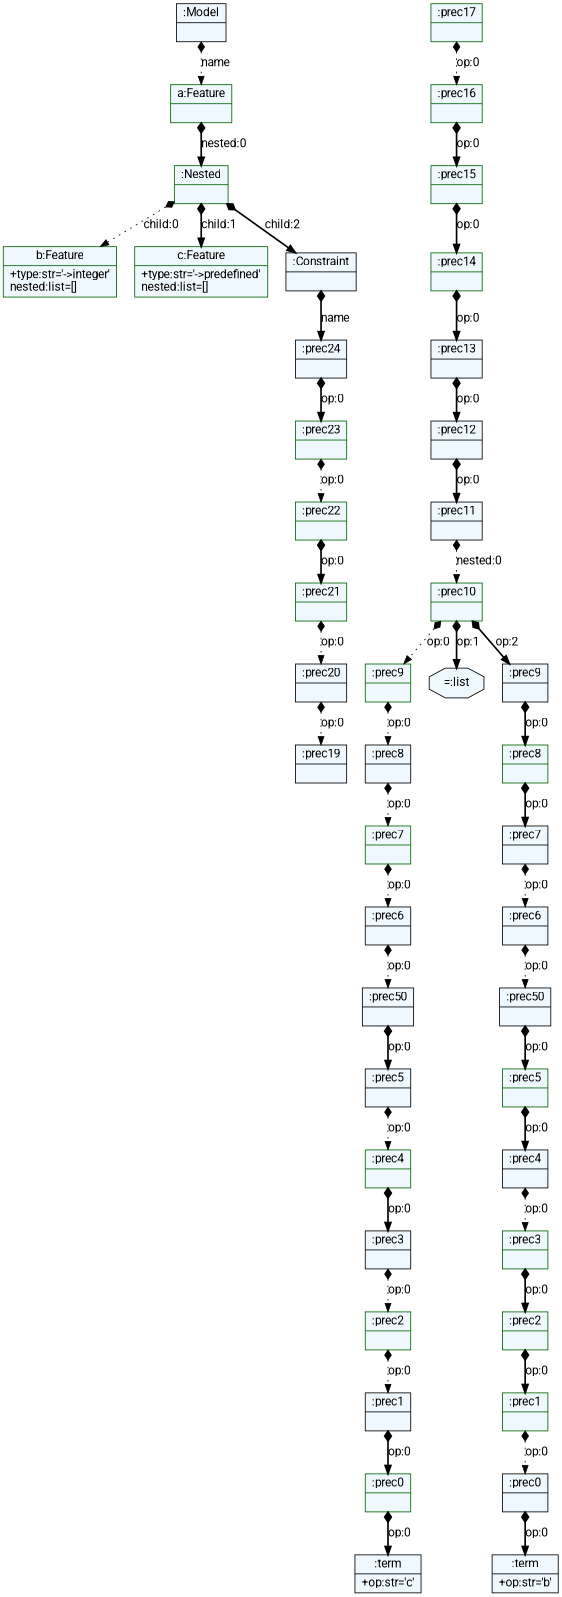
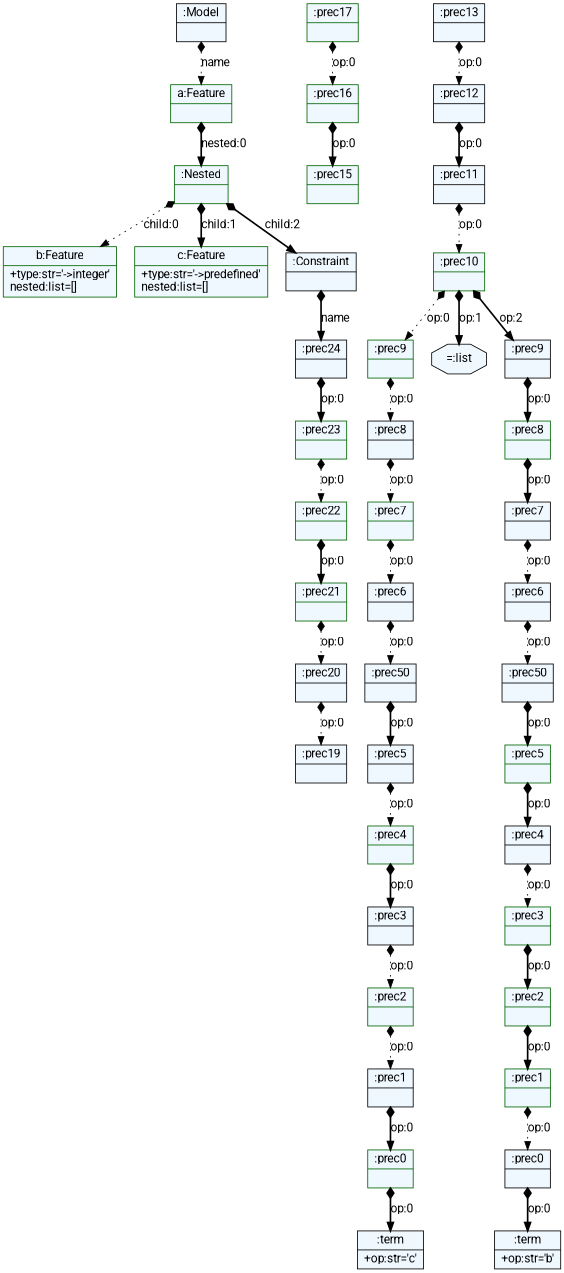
node ":prec14": removed
edge ":prec13" -- ":prec12": style bold -> dotted
edge ":prec11" -- ":prec10": label "nested:0" -> "op:0"
